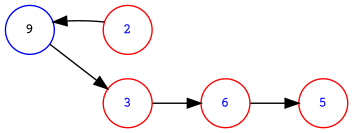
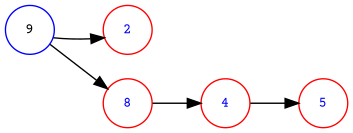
edge "2" -> "9": reversed
node "3": label "3" -> "8"
node "6": label "6" -> "4"
